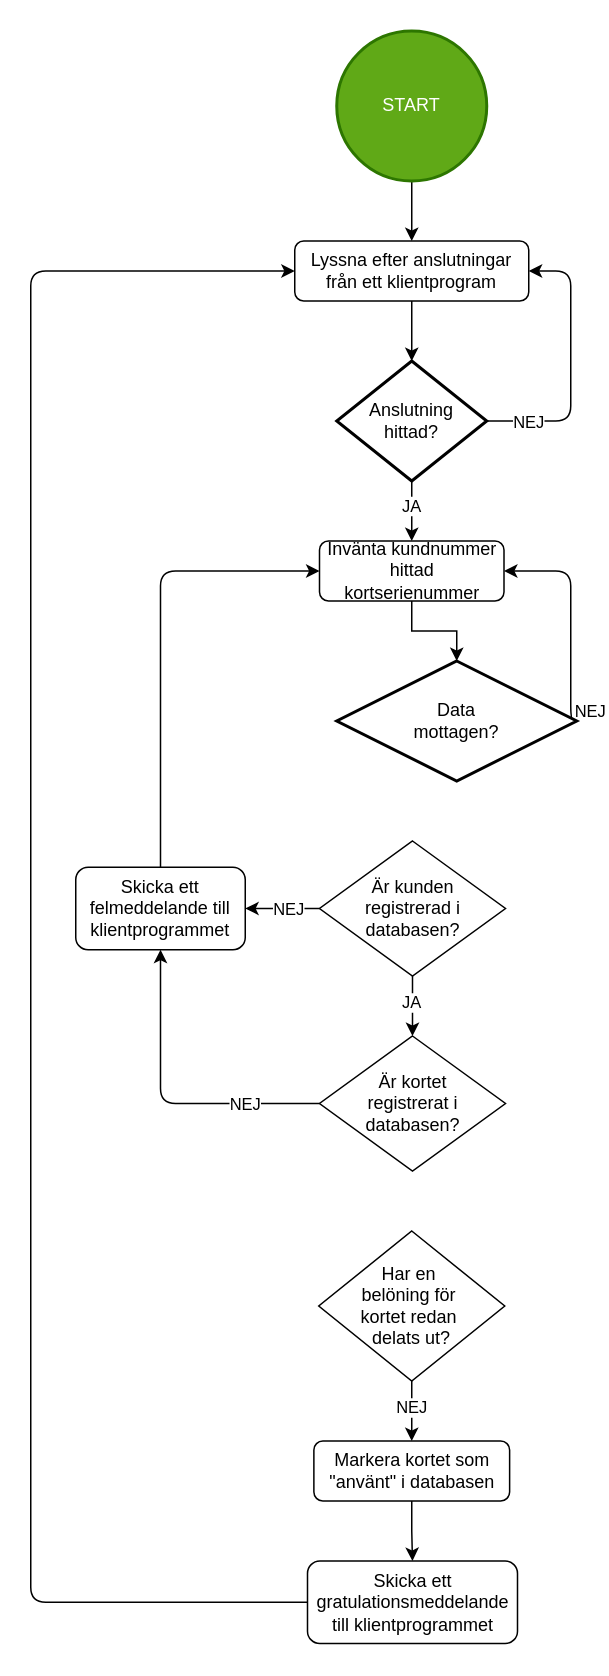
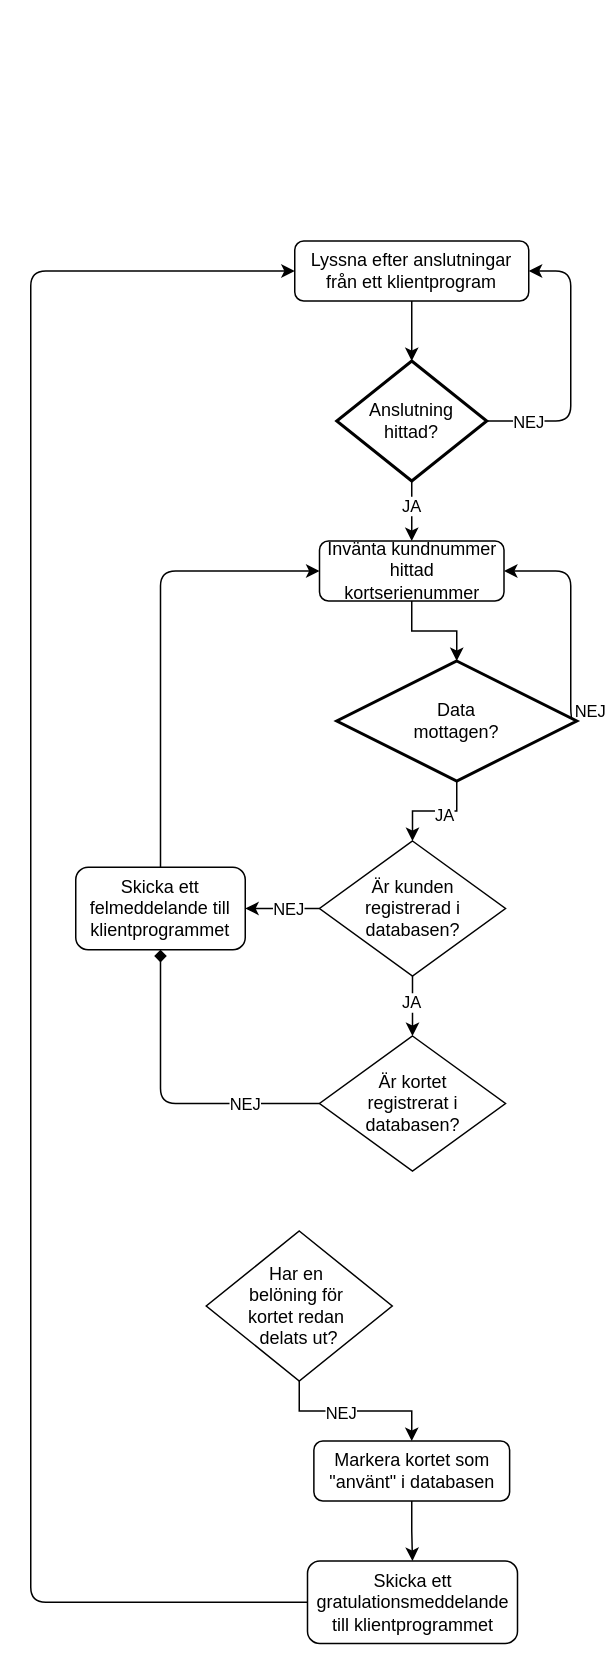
node "START": removed
edge "START" -> "Lyssna efter anslutningar från ett klientprogram": removed
edge "Data mottagen?" -> "Är kunden registrerad i databasen?": added, label "JA"
edge "Är kortet registrerat i databasen?" -> "Skicka ett felmeddelande till klientprogrammet": arrowhead classic -> diamond
node "Har en belöning för kortet redan delats ut?": moved (412, 1306) -> (299, 1306)
